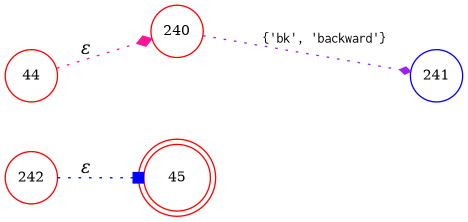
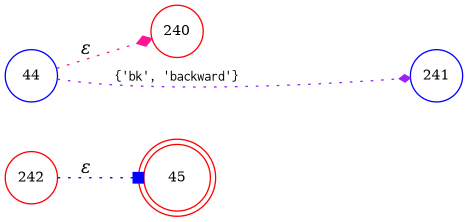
edge "240" -> "241": now "44" -> "241"
node "44": color red -> blue
